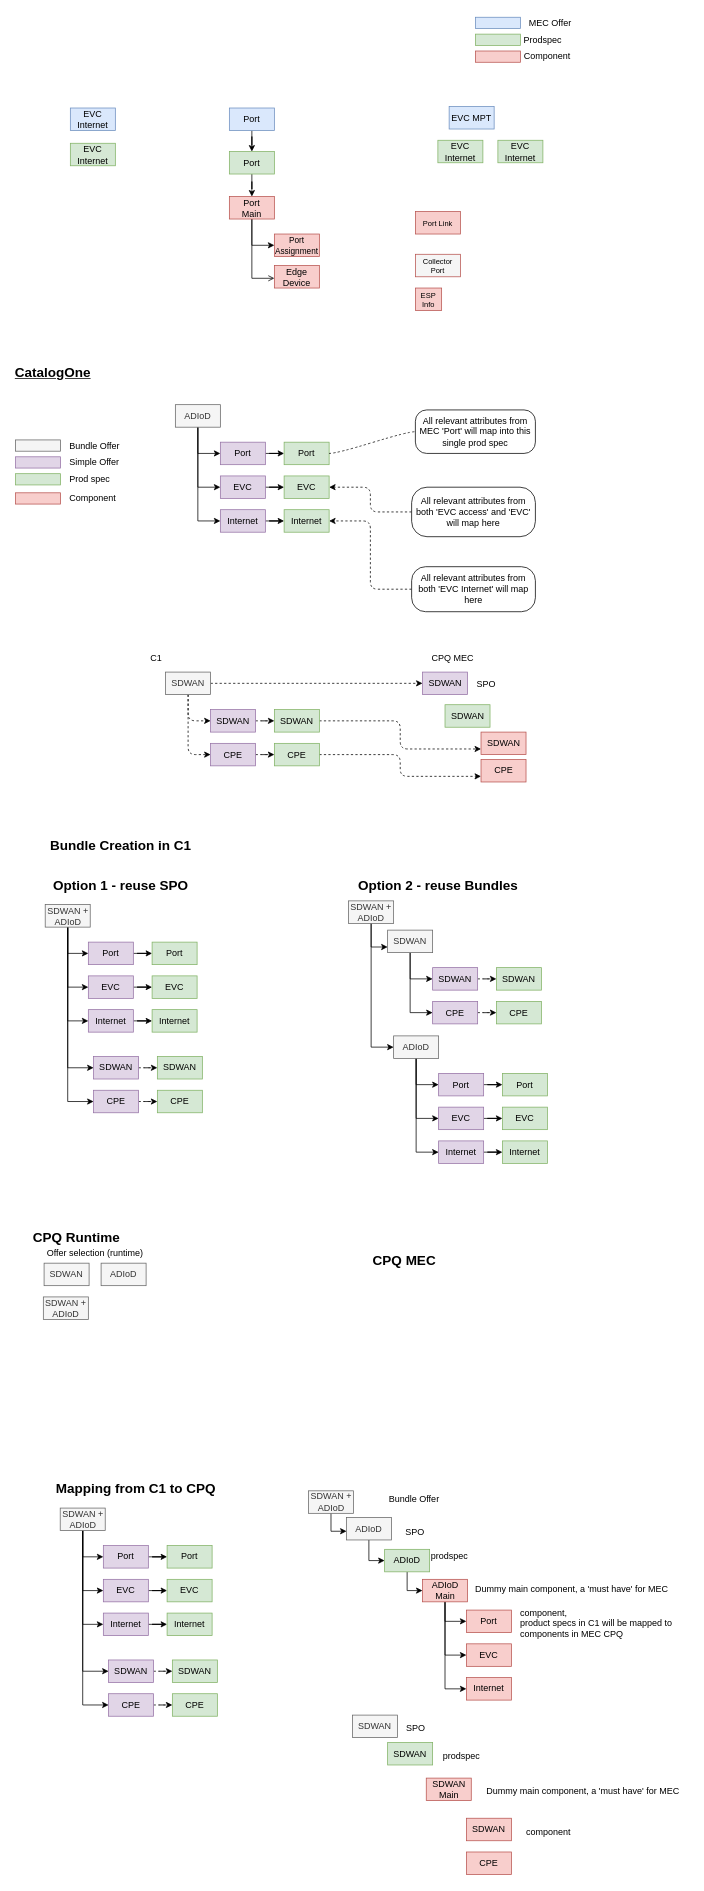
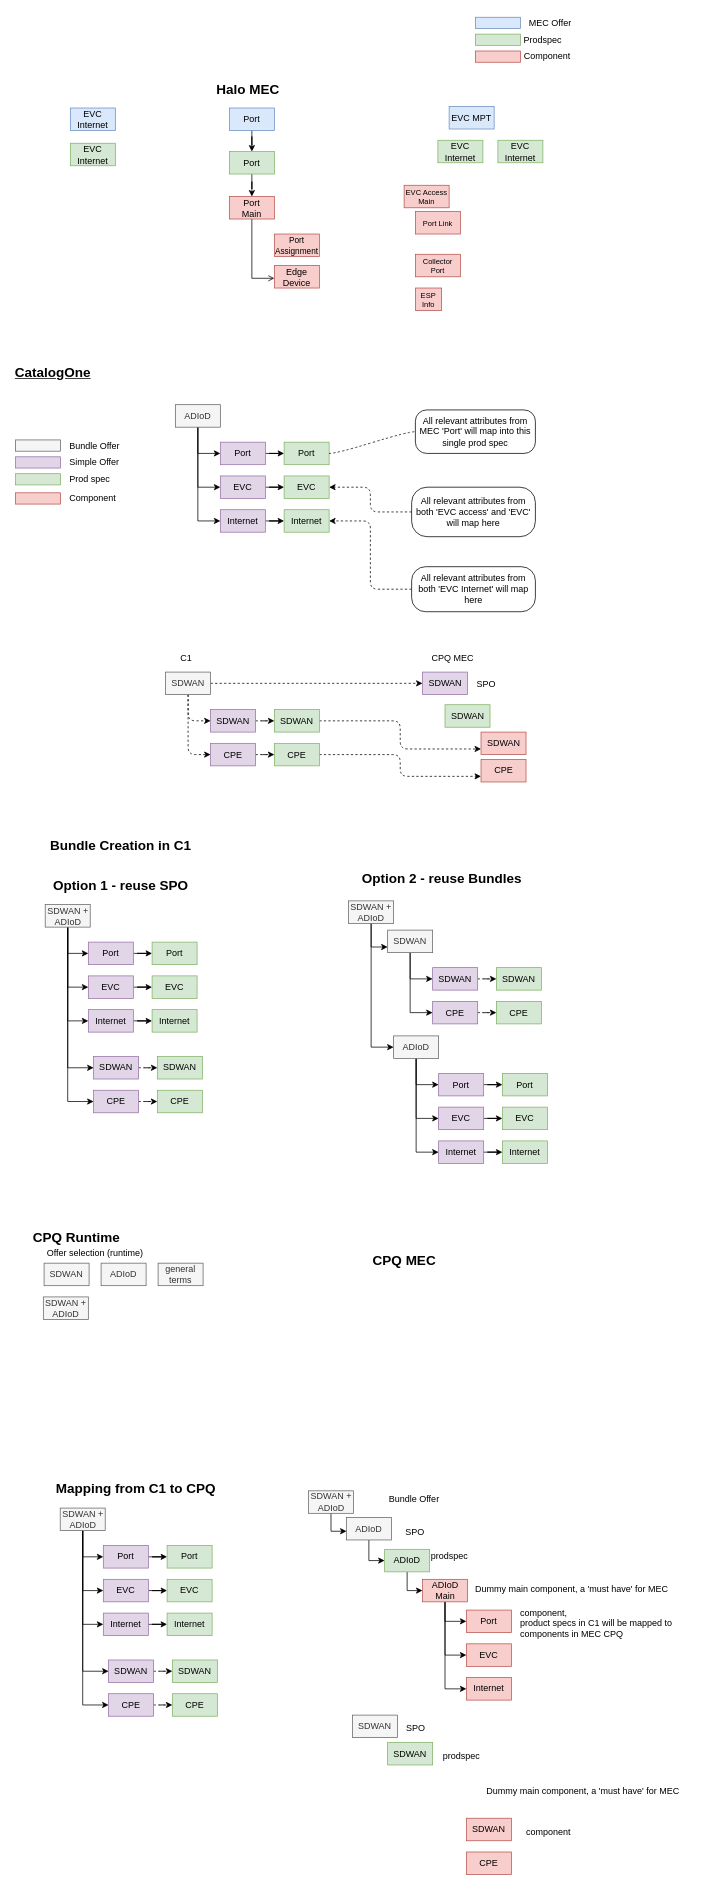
node "Halo MEC": added
node "EVC Access Main": added
edge "Port Main" -> "PortAssignment": removed
node "Collector Port": fillcolor #f5f5f5 -> #f8cecc
node "C1": moved (158, 656) -> (188, 656)
node "Option 2 - reuse Bundles": moved (438, 886) -> (441, 878)
node "general terms": added
node "SDWAN Main": removed
